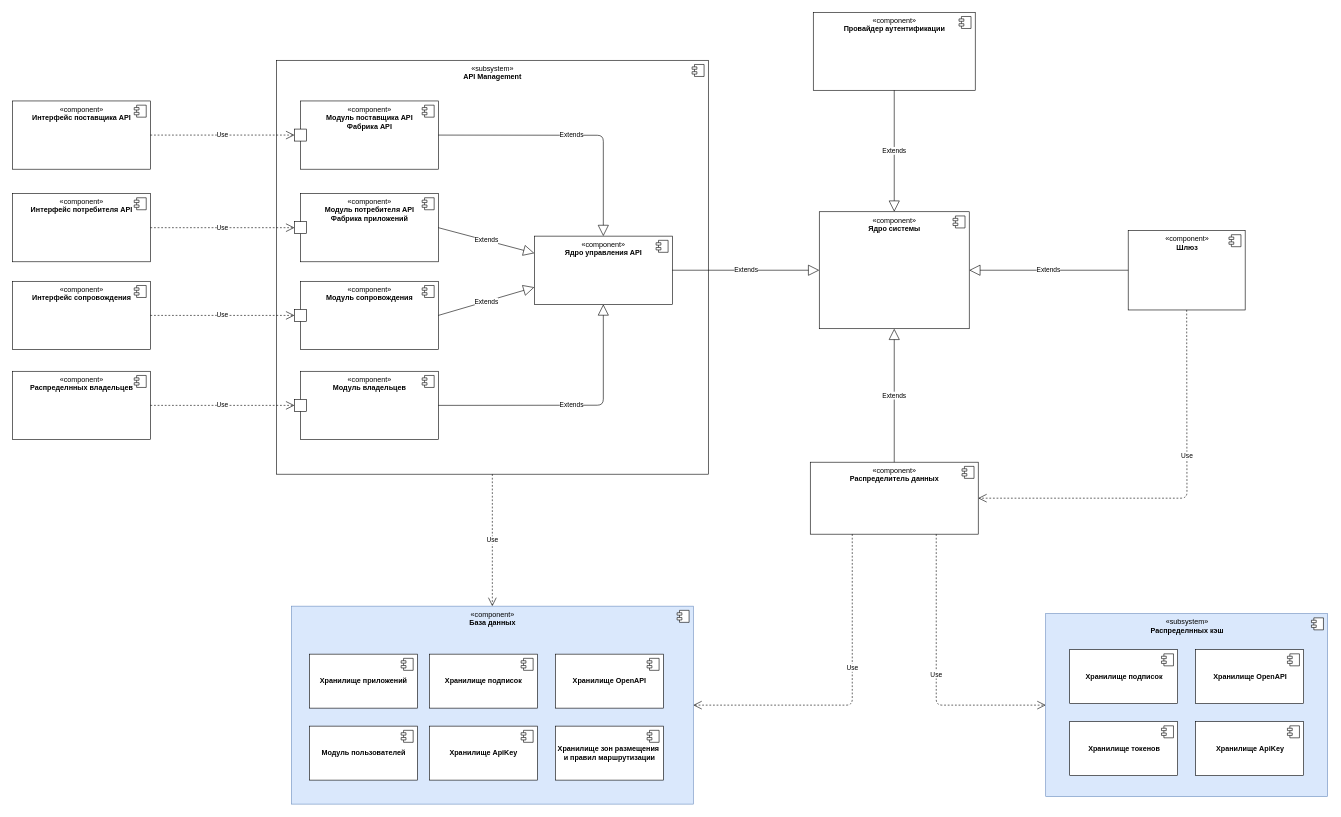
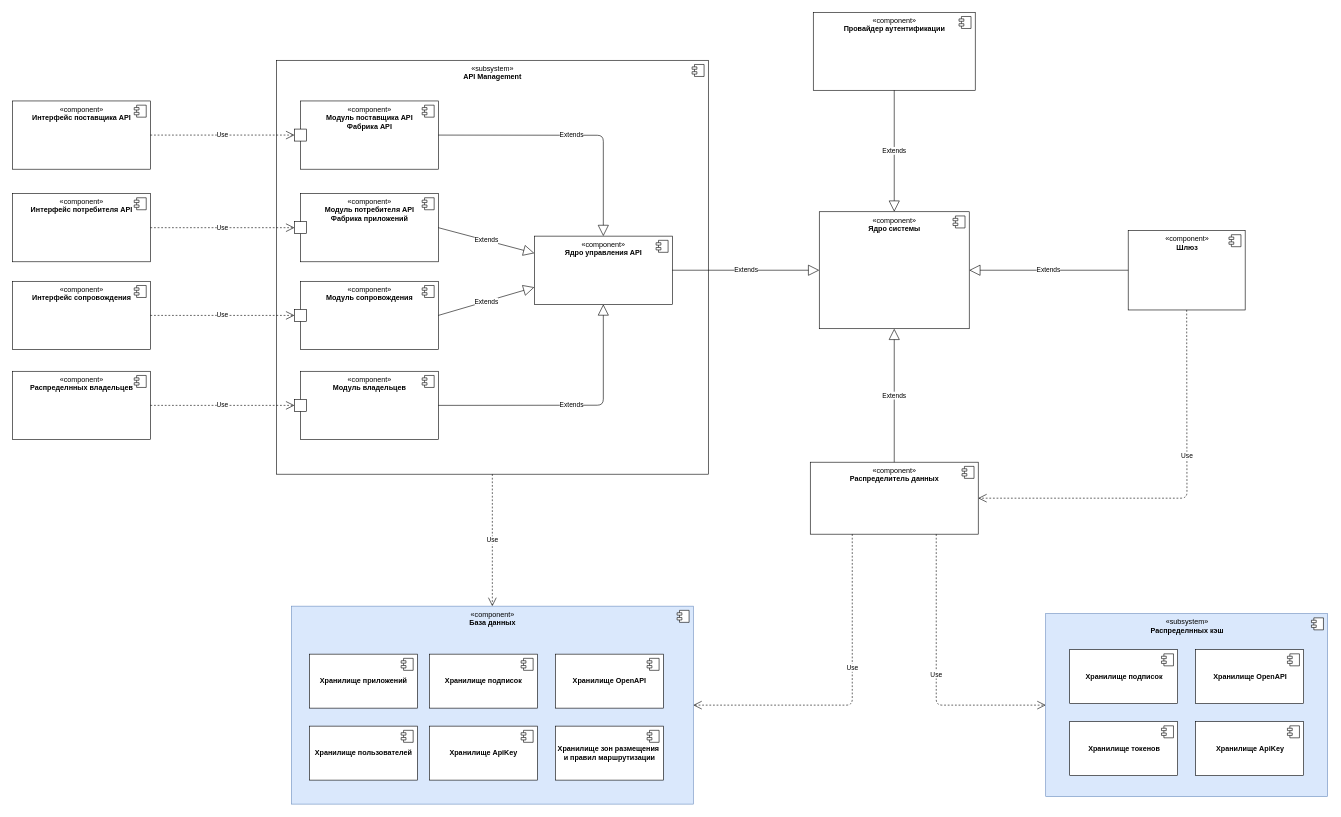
node "Модуль пользователей": label "Модуль пользователей" -> "Хранилище пользователей"
